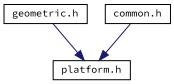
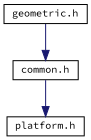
edge "geometric.h" -> "platform.h": now "geometric.h" -> "common.h"
